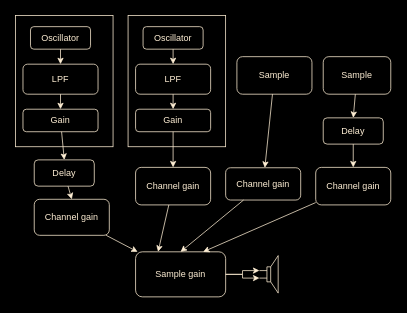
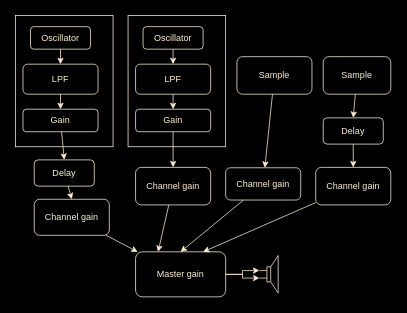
node "Sample gain": label "Sample gain" -> "Master gain"
